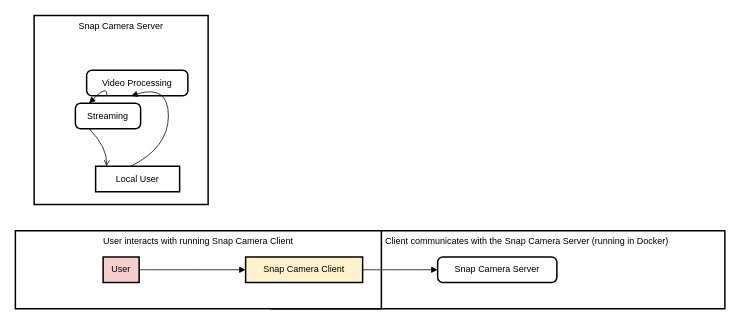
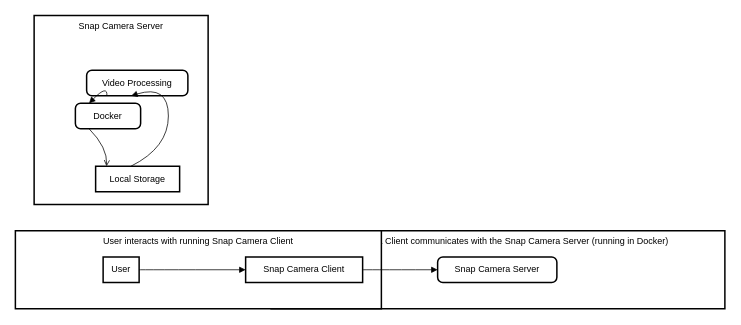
node "Streaming": label "Streaming" -> "Docker"
node "Local User": label "Local User" -> "Local Storage"
node "User": fillcolor #f8cecc -> #ffffff
node "Snap Camera Client": fillcolor #fff2cc -> #ffffff
